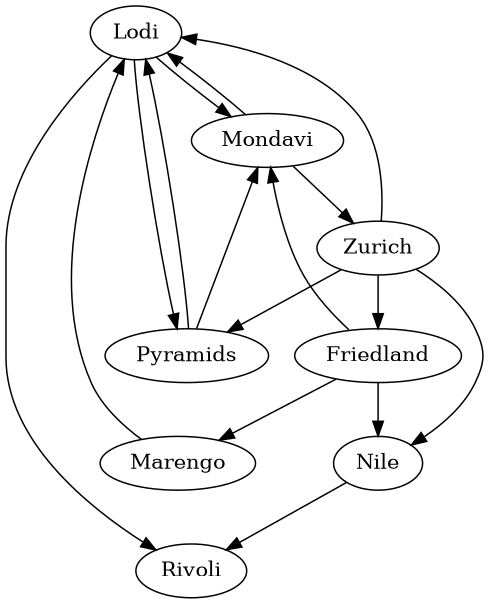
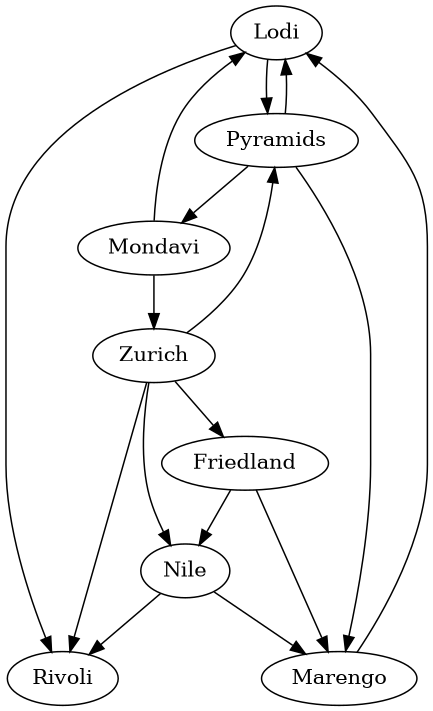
edge "Lodi" -> "Mondavi": removed
edge "Zurich" -> "Lodi": now "Zurich" -> "Rivoli"
edge "Friedland" -> "Mondavi": removed
edge "Pyramids" -> "Marengo": added
edge "Nile" -> "Marengo": added
